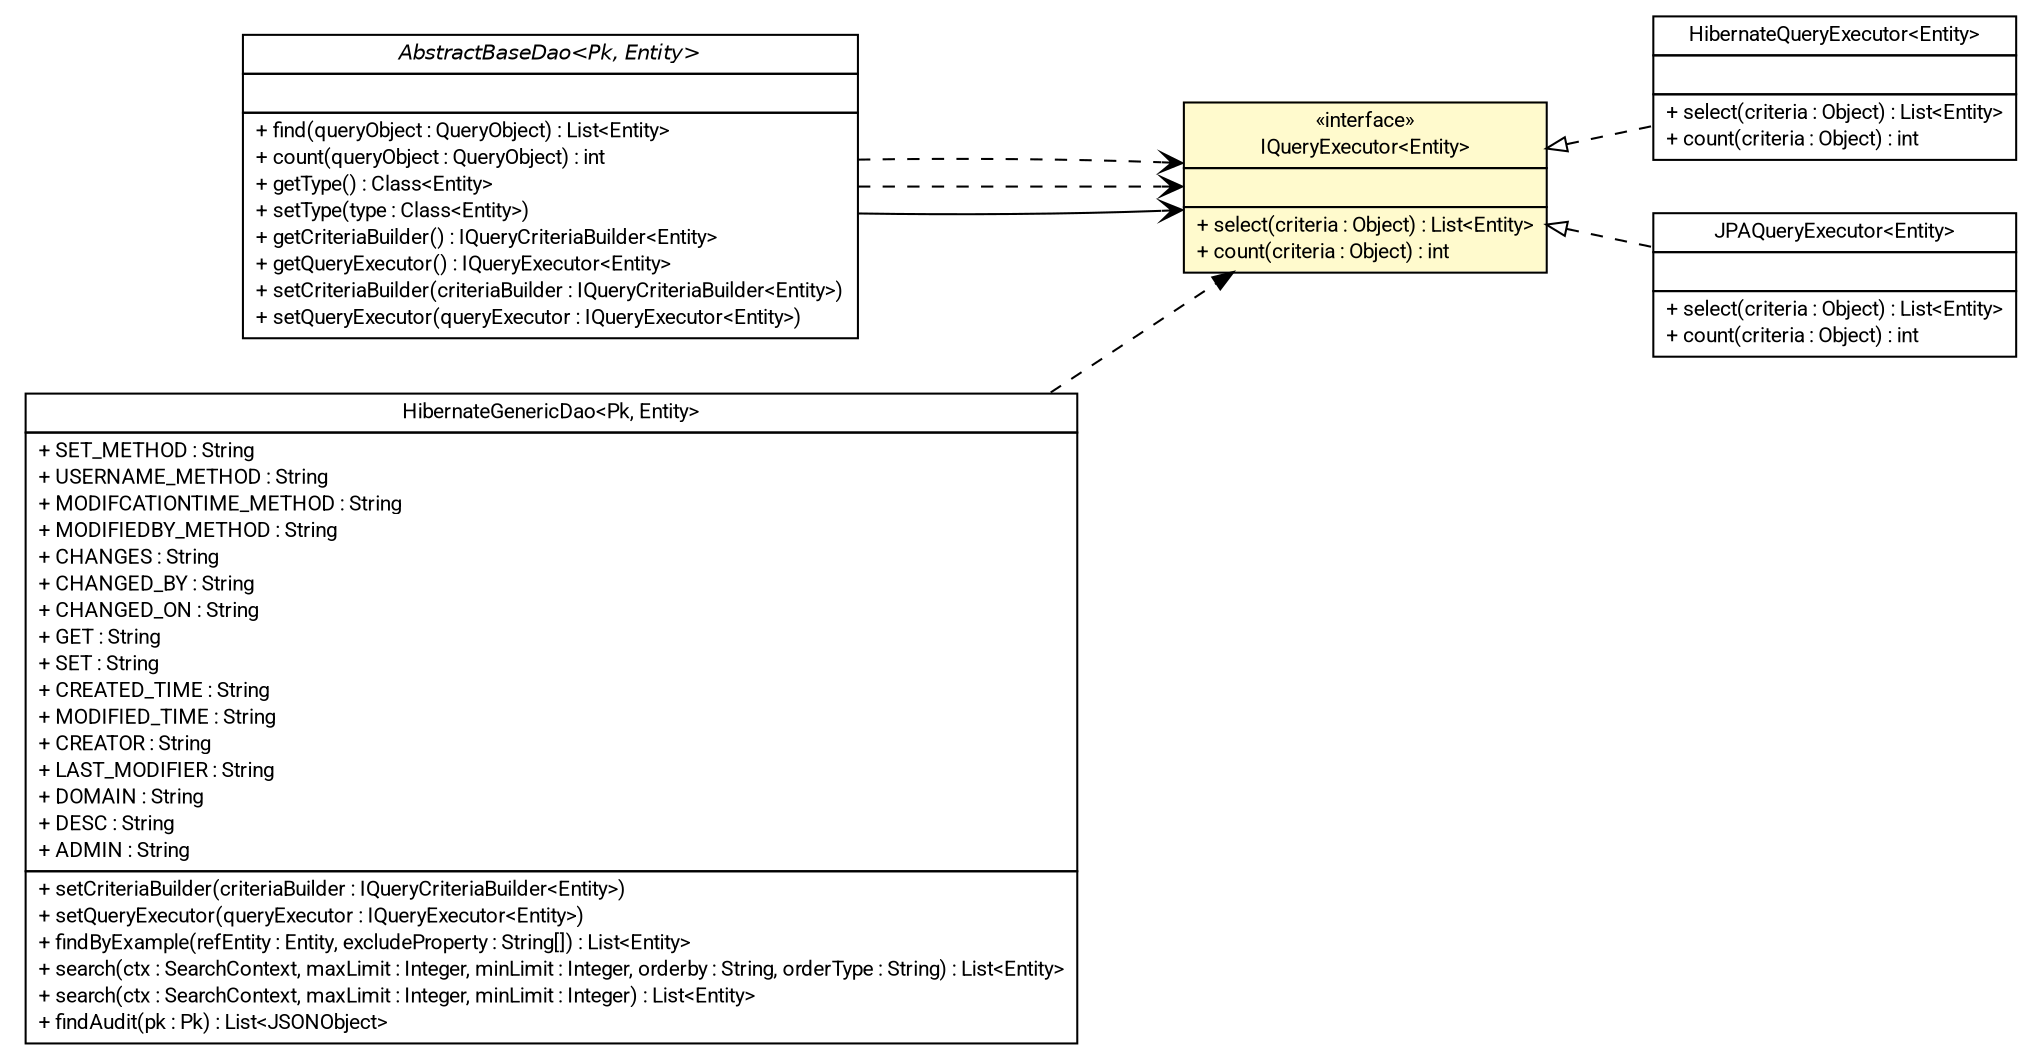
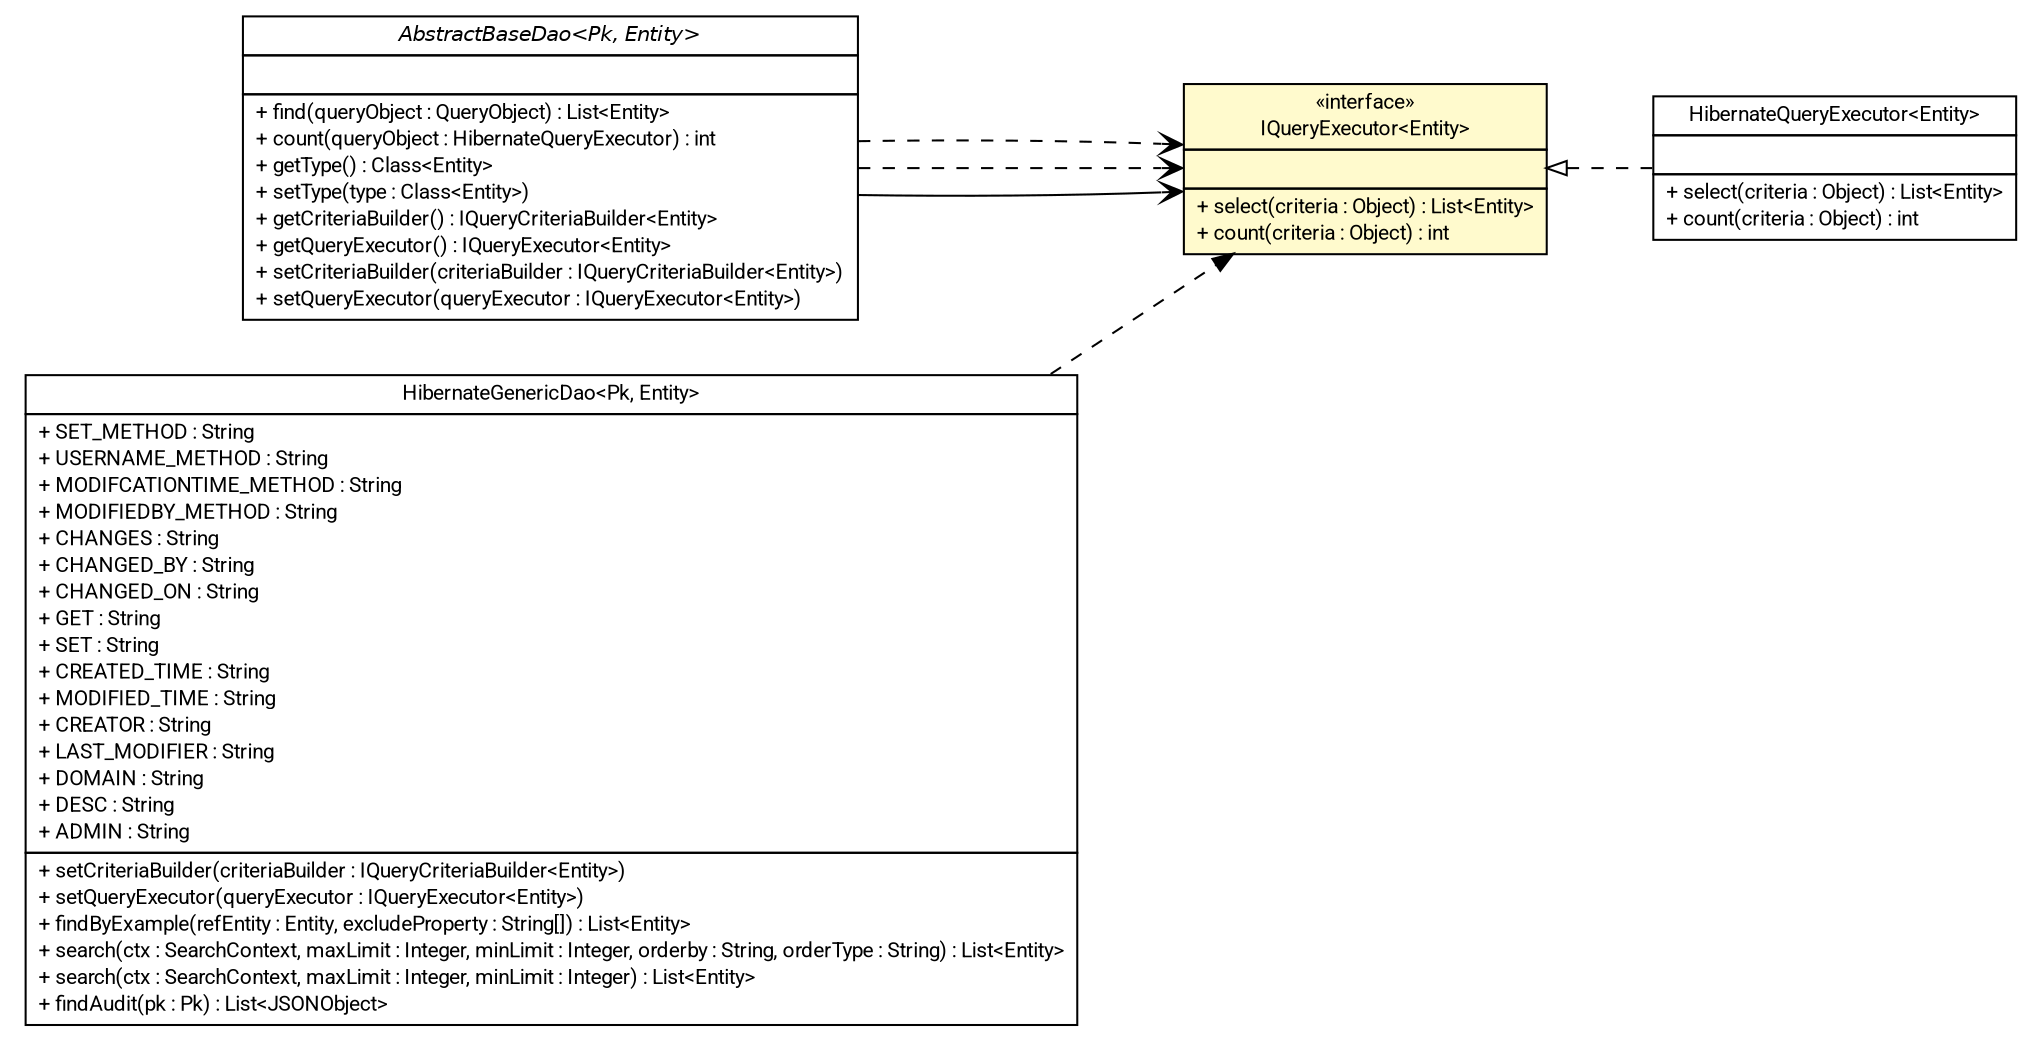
node "AbstractBaseDao<Pk, Entity>": text "+ count(queryObject : QueryObject) : int" -> "+ count(queryObject : HibernateQueryExecutor) : int"
node "JPAQueryExecutor<Entity>": removed
